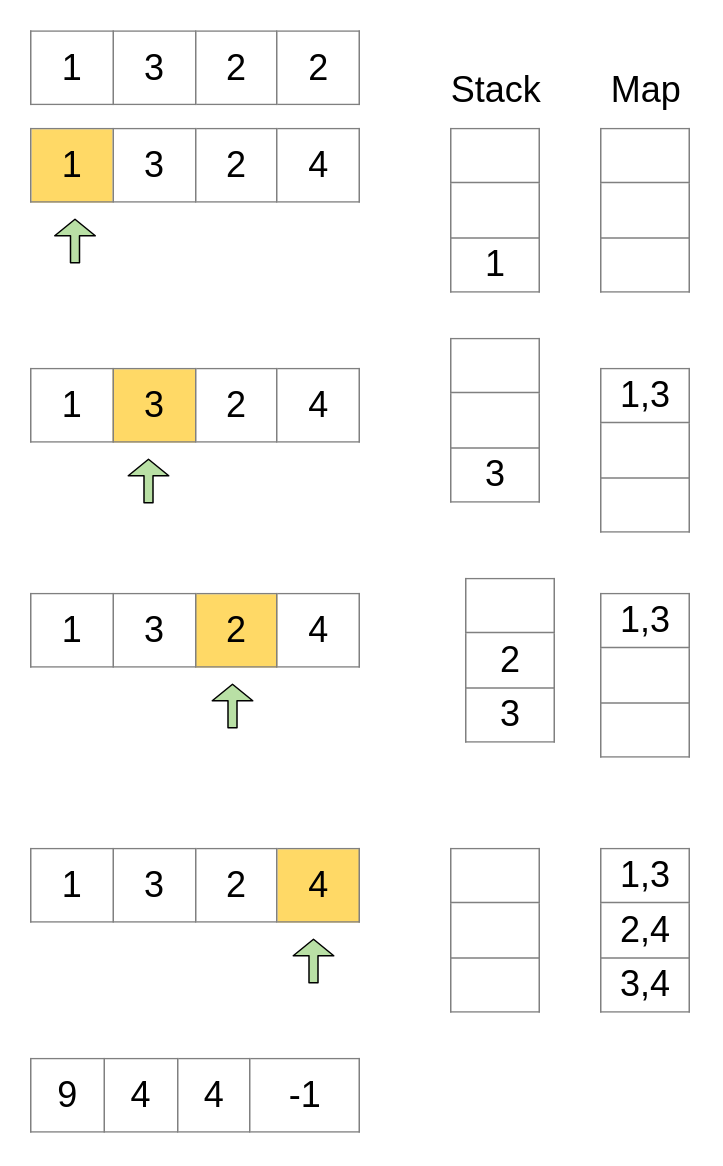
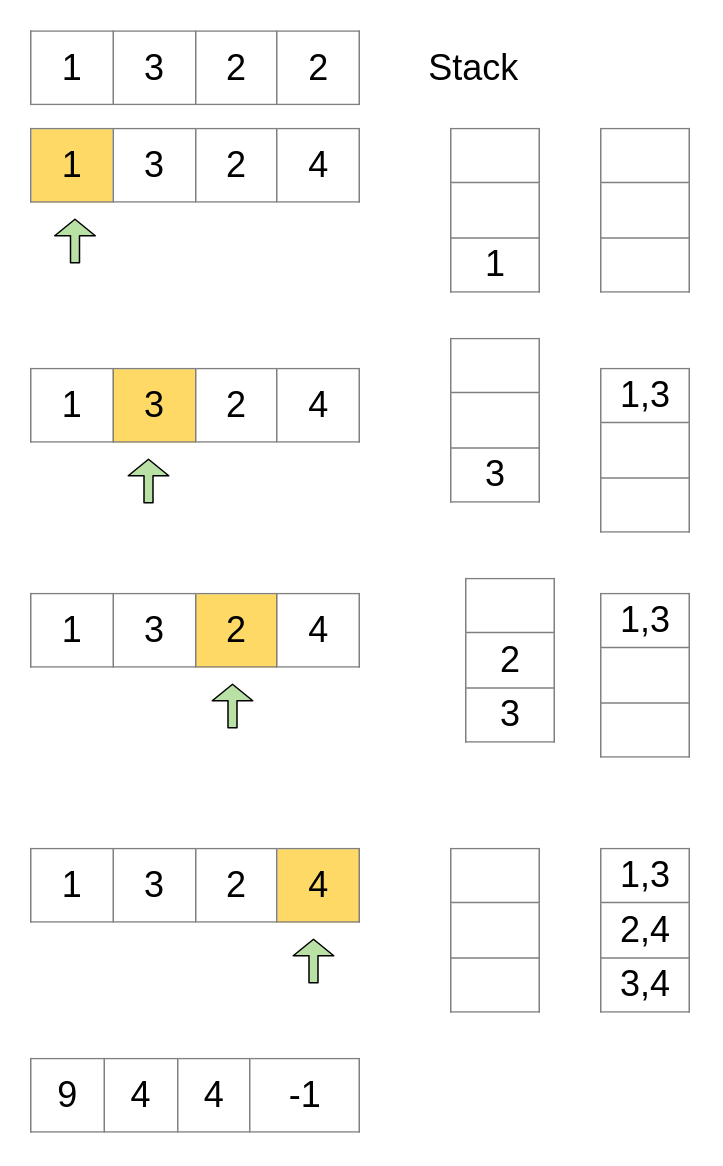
node "Stack": moved (496, 91) -> (473, 68)
node "Map": removed
